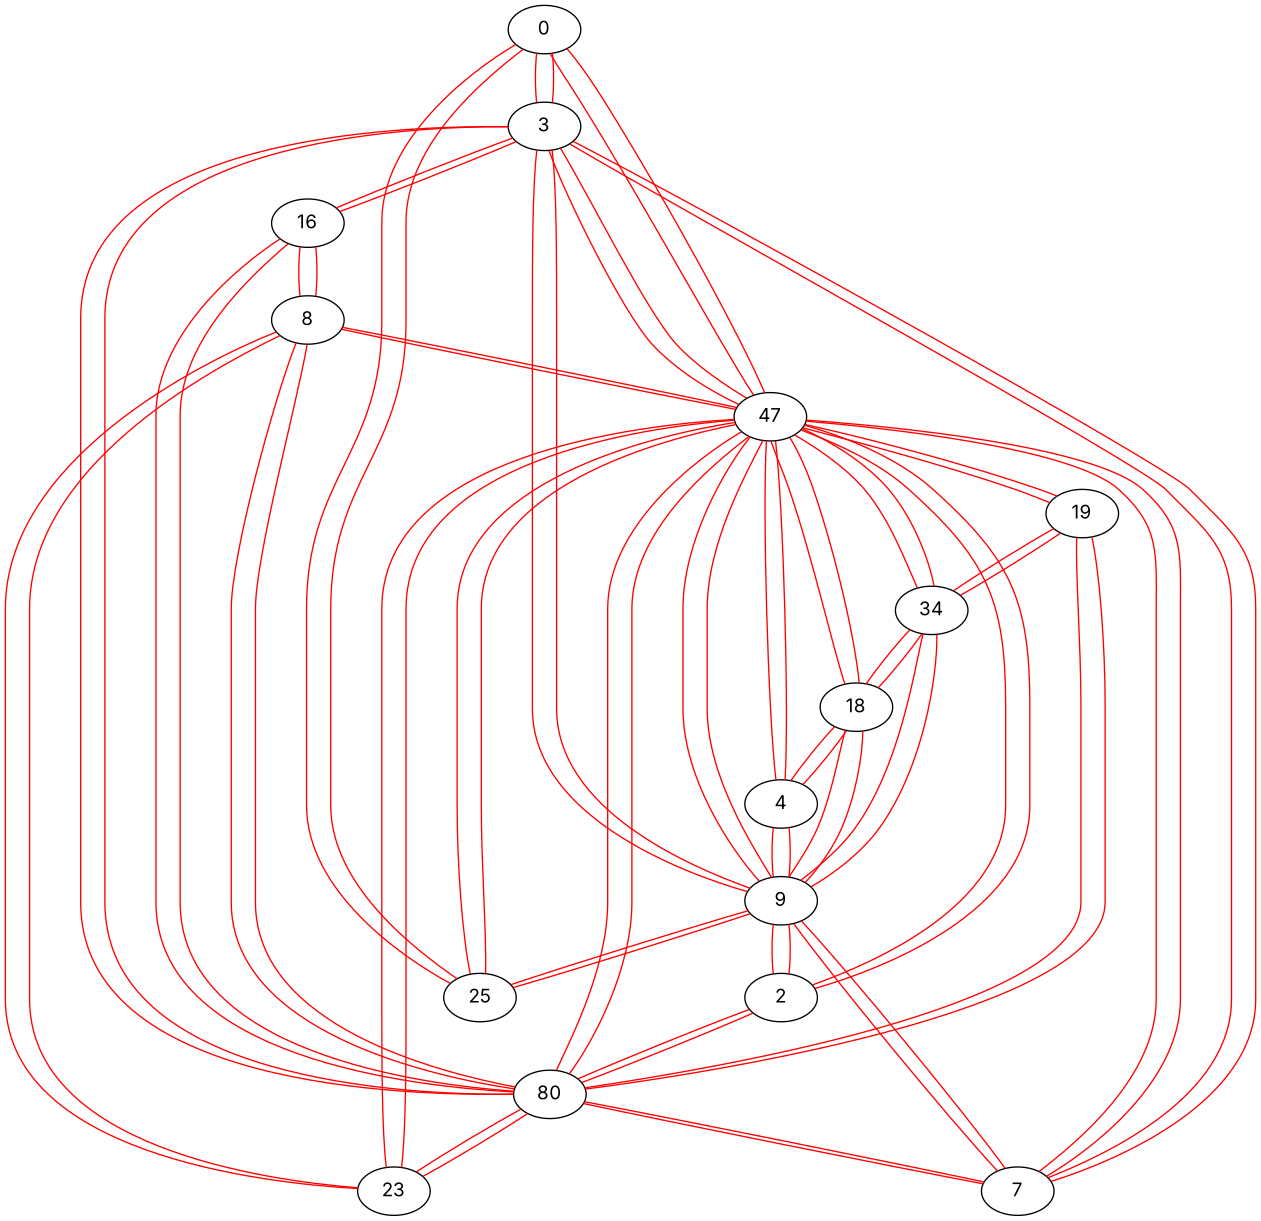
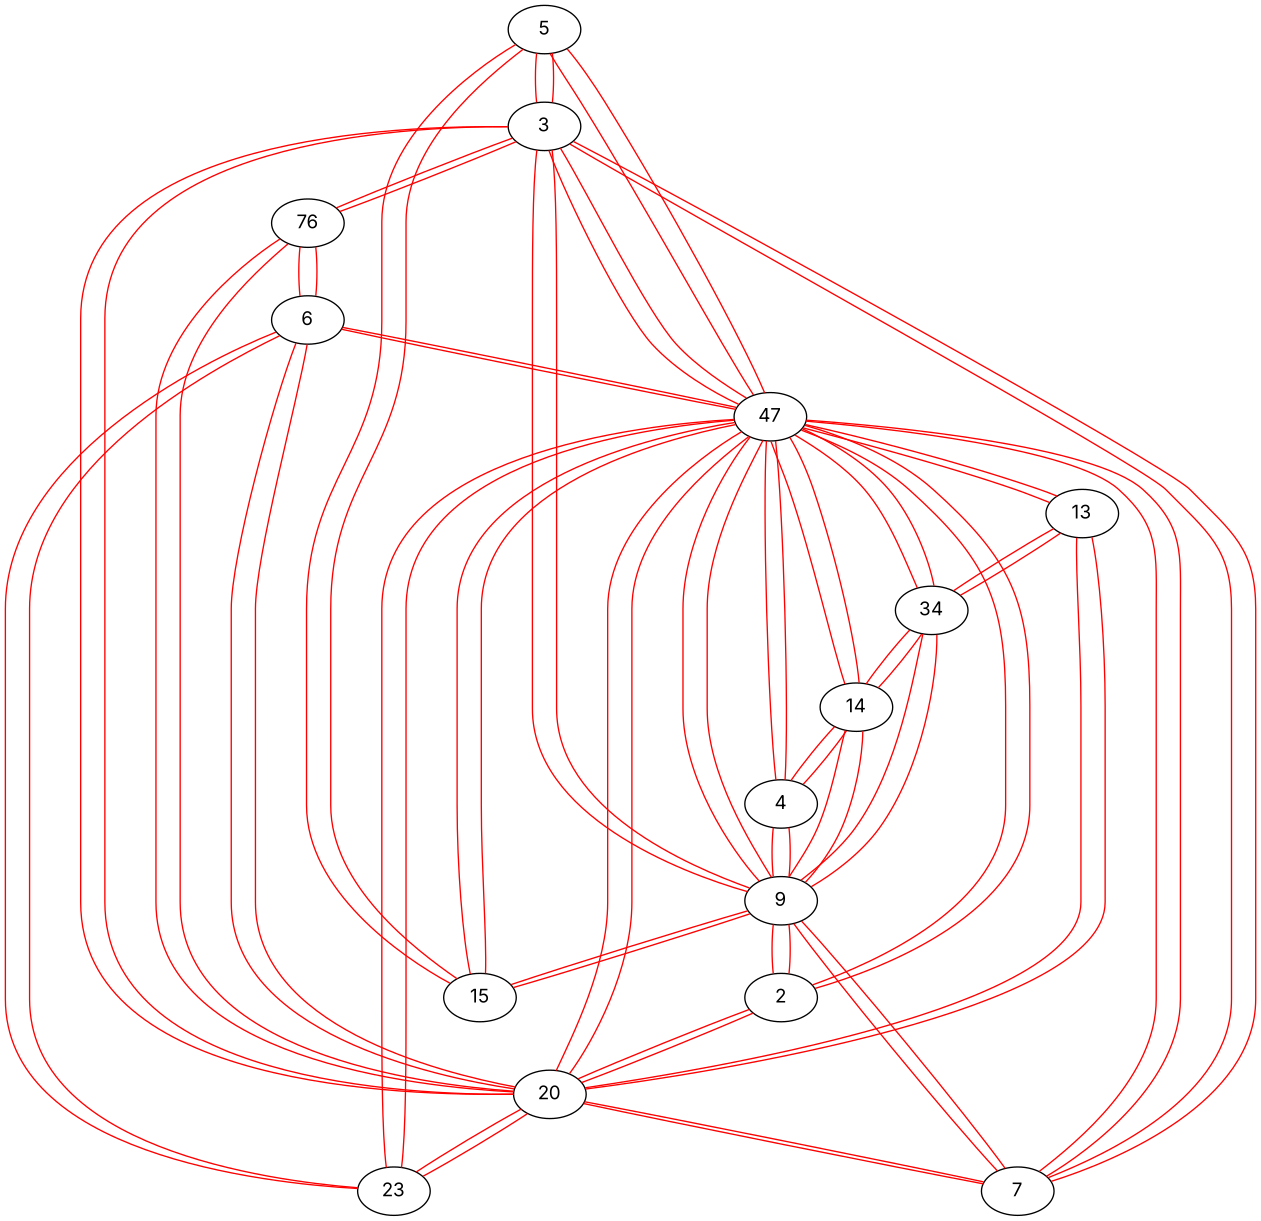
node "0": label "0" -> "5"
node "16": label "16" -> "76"
node "8": label "8" -> "6"
node "19": label "19" -> "13"
node "18": label "18" -> "14"
node "25": label "25" -> "15"
node "80": label "80" -> "20"
